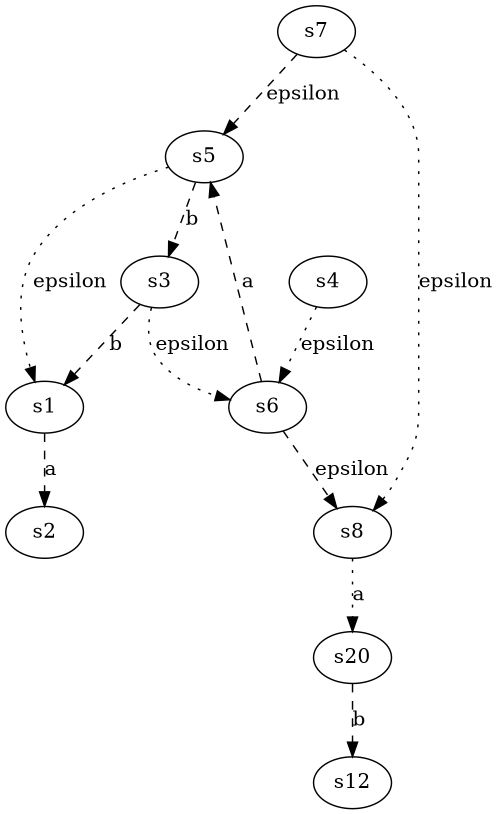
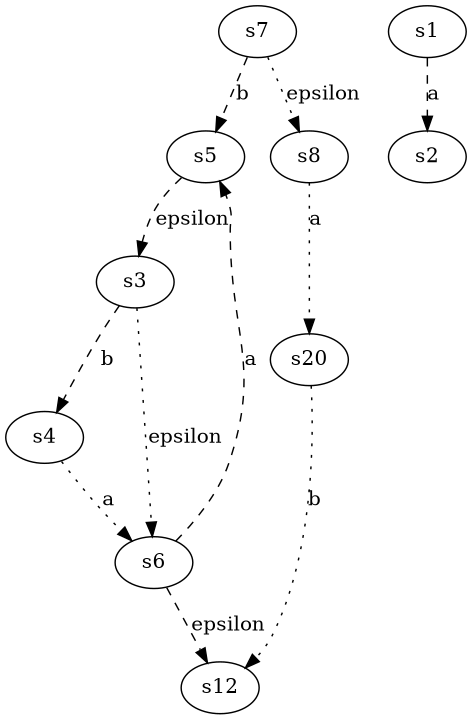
edge "s7" -> "s5": label "epsilon" -> "b"
edge "s5" -> "s3": label "b" -> "epsilon"
edge "s5" -> "s1": removed, label "epsilon"
edge "s3" -> "s1": now "s3" -> "s4"
edge "s4" -> "s6": label "epsilon" -> "a"
edge "s6" -> "s8": now "s6" -> "s12"
edge "s20" -> "s12": style dashed -> dotted
